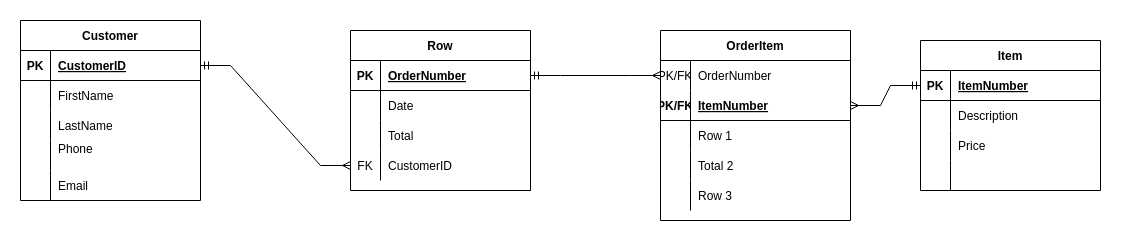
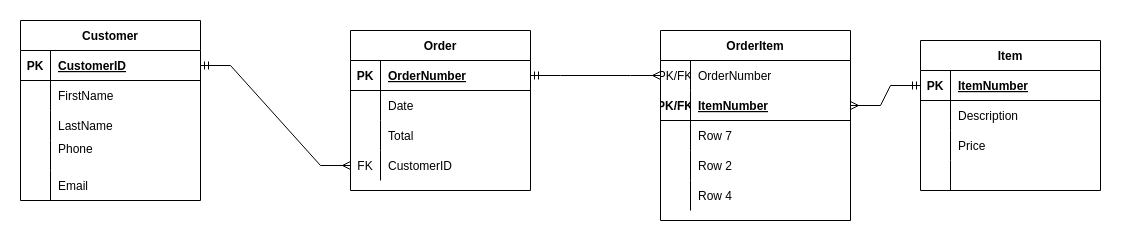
node "Row": label "Row" -> "Order"
node "Row 1": label "Row 1" -> "Row 7"
node "Total 2": label "Total 2" -> "Row 2"
node "Row 3": label "Row 3" -> "Row 4"
